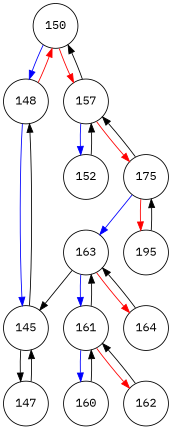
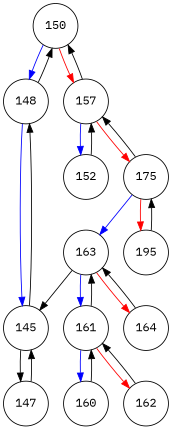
edge "148" -> "150": color red -> black
